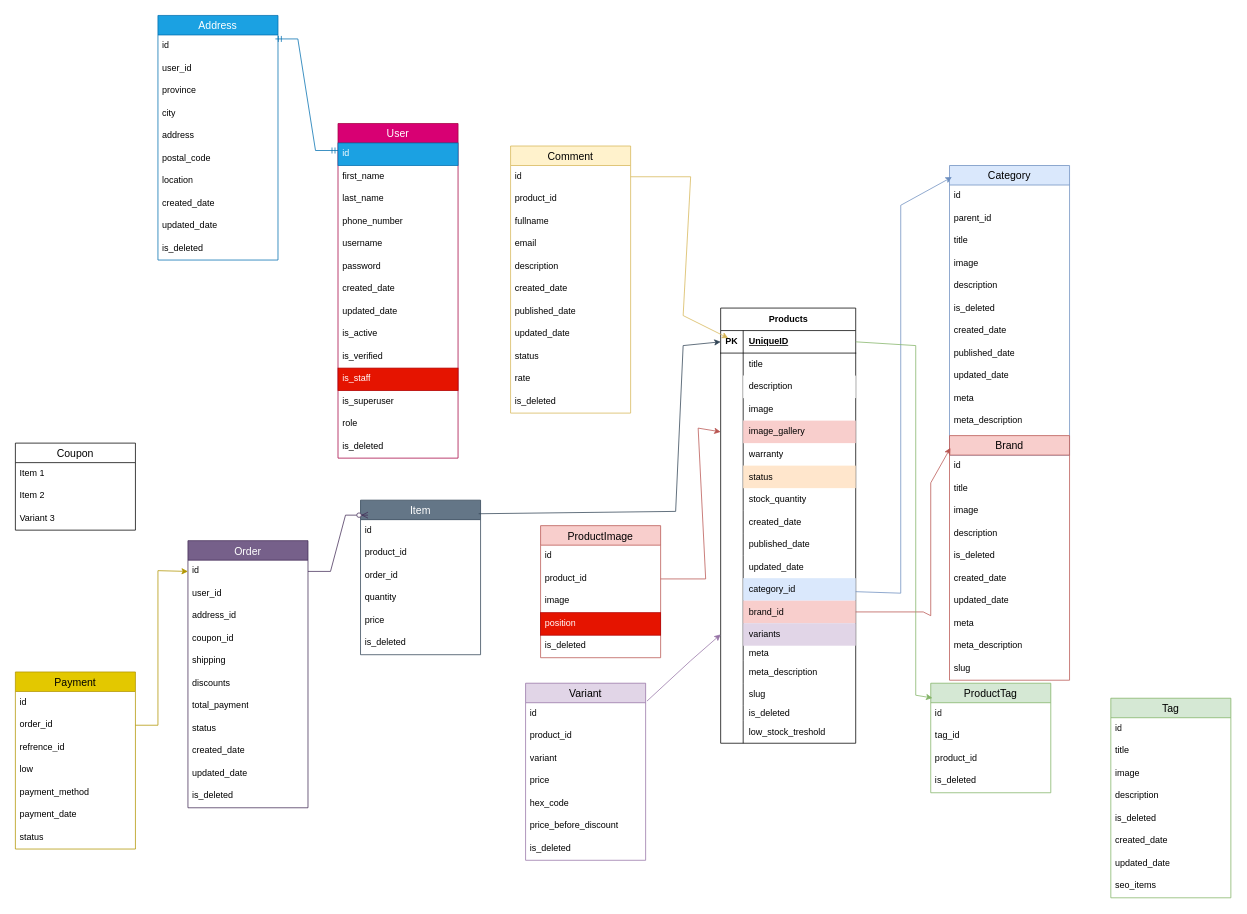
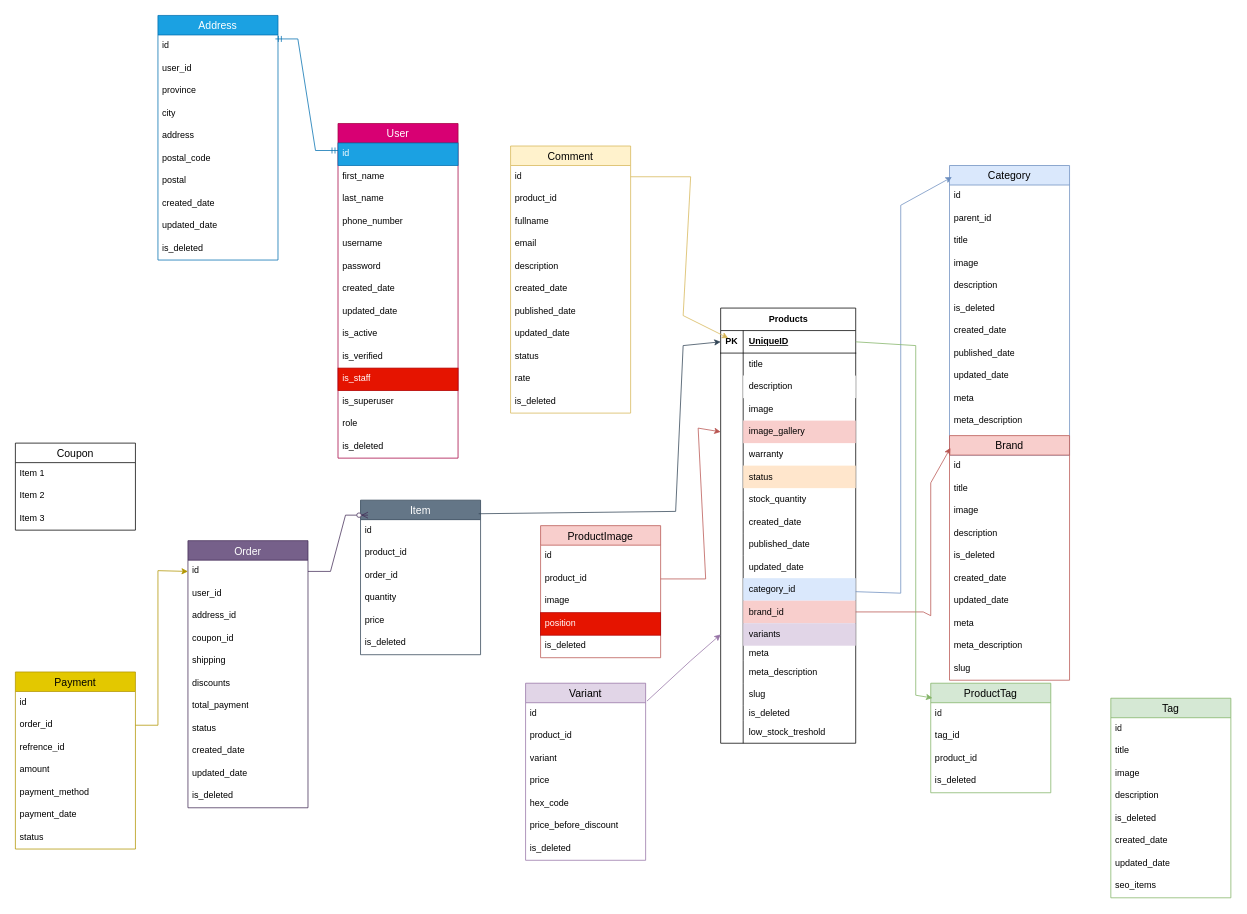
node "location": label "location" -> "postal"
node "Variant 3": label "Variant 3" -> "Item 3"
node "low": label "low" -> "amount"
